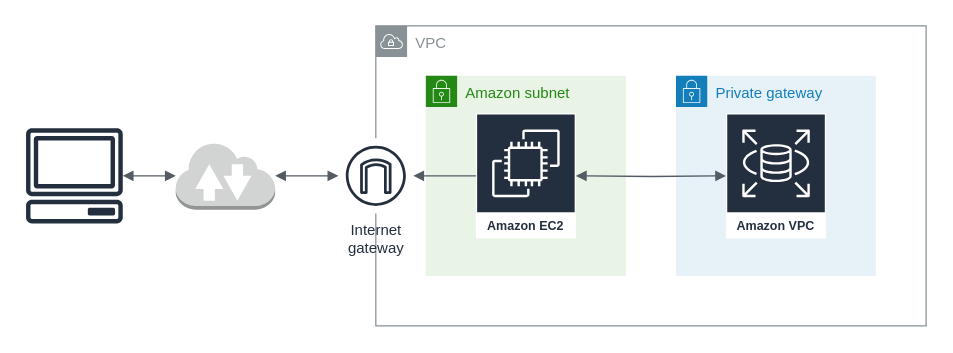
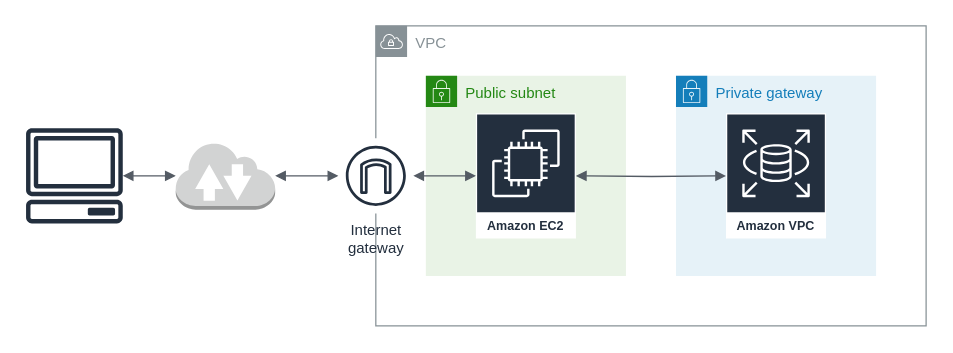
node "Amazon subnet": label "Amazon subnet" -> "Public subnet"
edge "Amazon EC2" -> "Internet gateway": arrowhead none -> block
